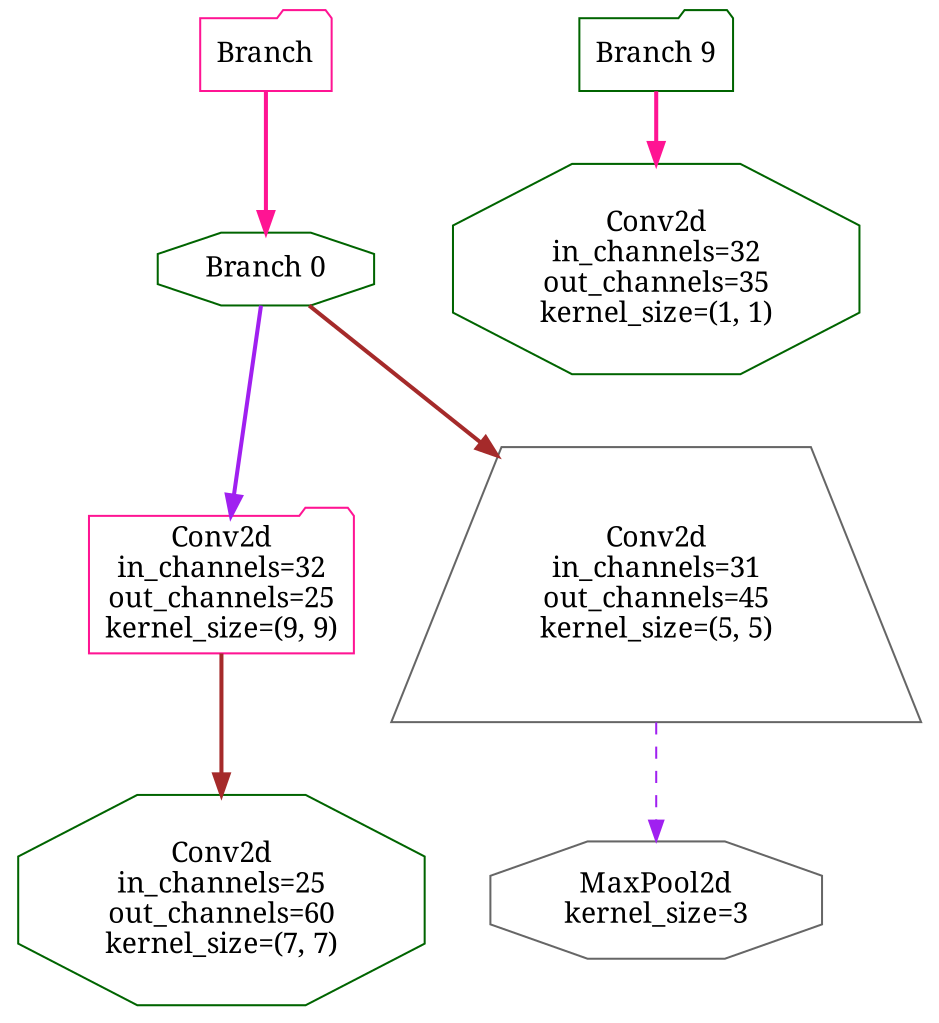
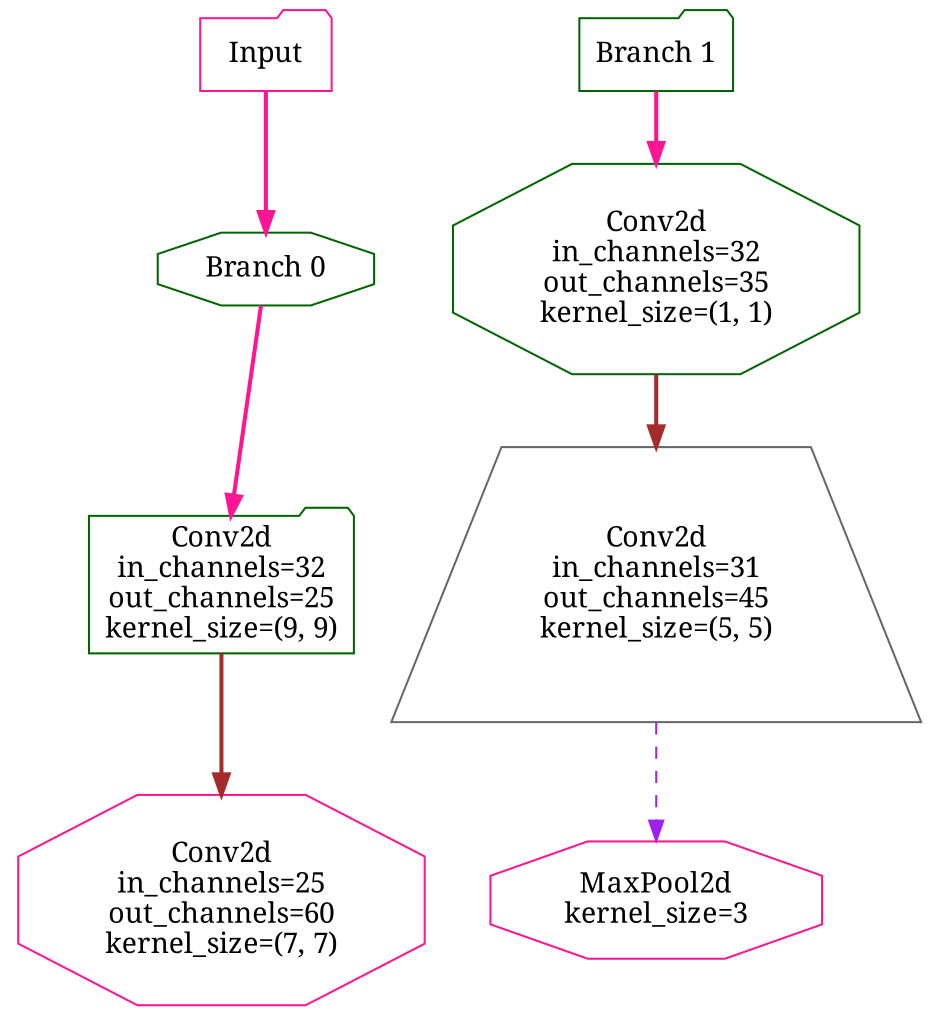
node "Branch": label "Branch" -> "Input"
node "Branch 9": label "Branch 9" -> "Branch 1"
edge "Branch 0" -> "Conv2d in_channels=31 out_channels=45 kernel_size=(5, 5)": now "Conv2d in_channels=32 out_channels=35 kernel_size=(1, 1)" -> "Conv2d in_channels=31 out_channels=45 kernel_size=(5, 5)"
edge "Branch 0" -> "Conv2d in_channels=32 out_channels=25 kernel_size=(9, 9)": color purple -> deeppink
node "Conv2d in_channels=32 out_channels=25 kernel_size=(9, 9)": color deeppink -> darkgreen
node "Conv2d in_channels=25 out_channels=60 kernel_size=(7, 7)": color darkgreen -> deeppink
node "MaxPool2d kernel_size=3": color gray40 -> deeppink
